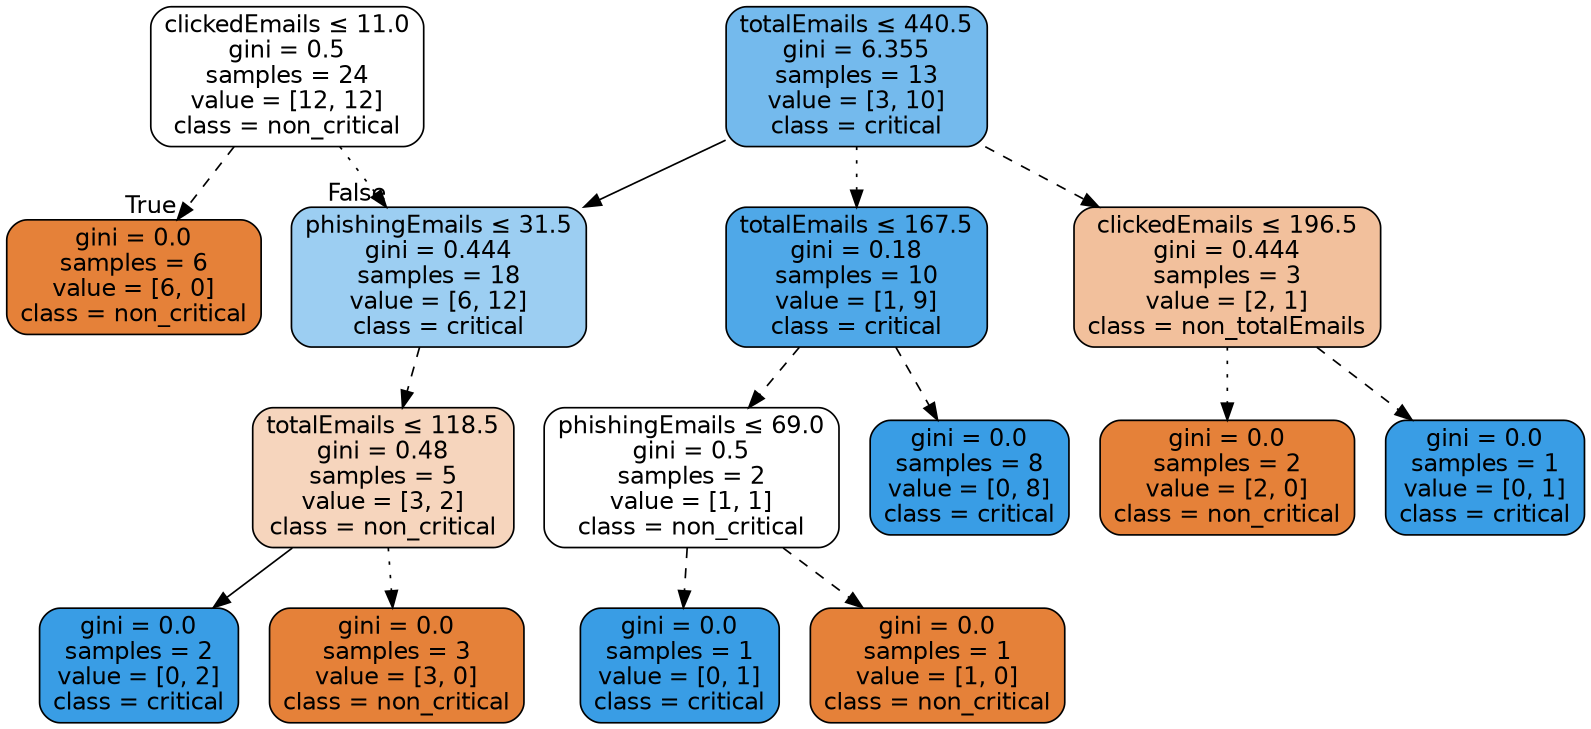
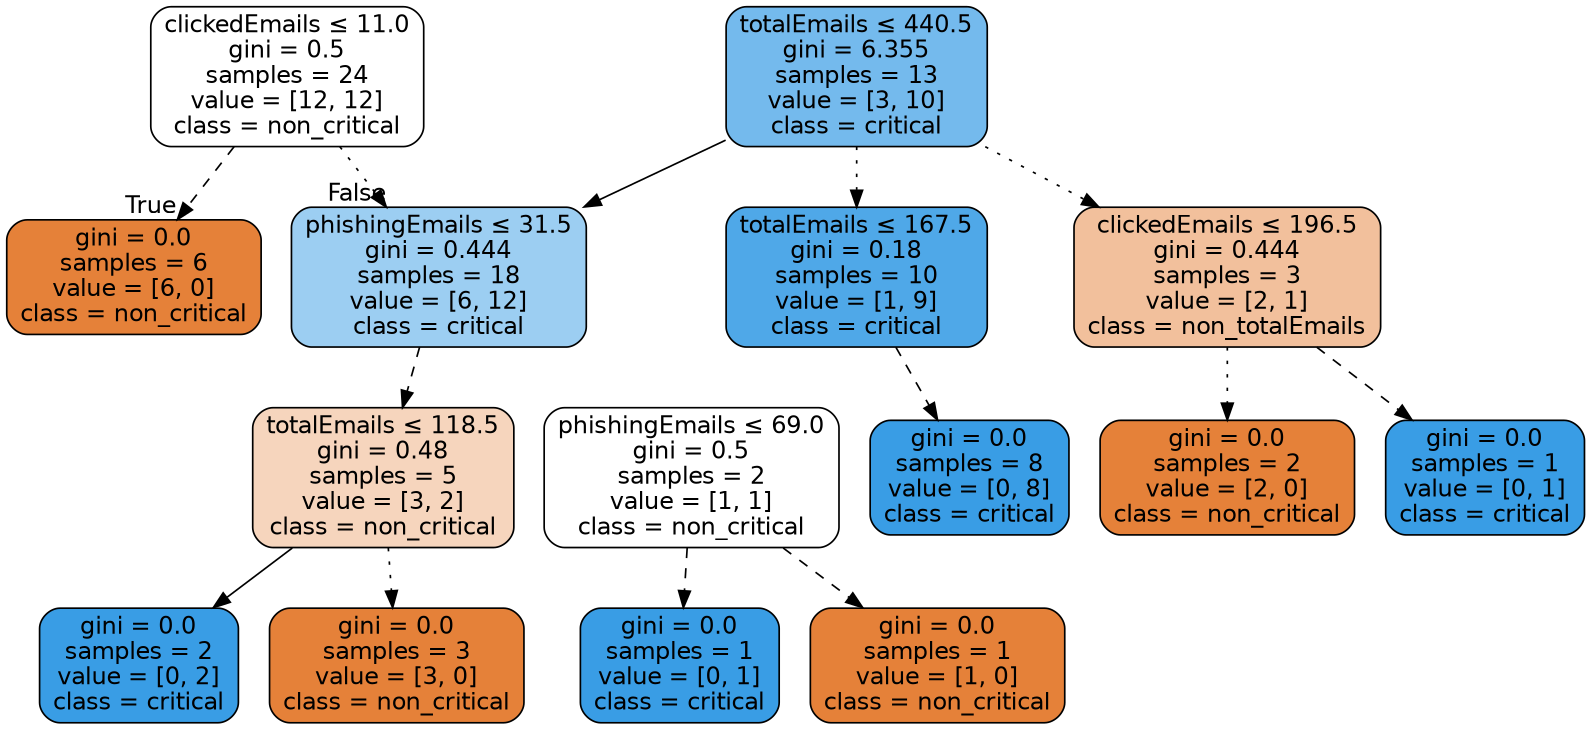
edge "totalEmails ≤ 440.5" -> "clickedEmails ≤ 196.5": style dashed -> dotted
edge "totalEmails ≤ 167.5" -> "phishingEmails ≤ 69.0": removed
